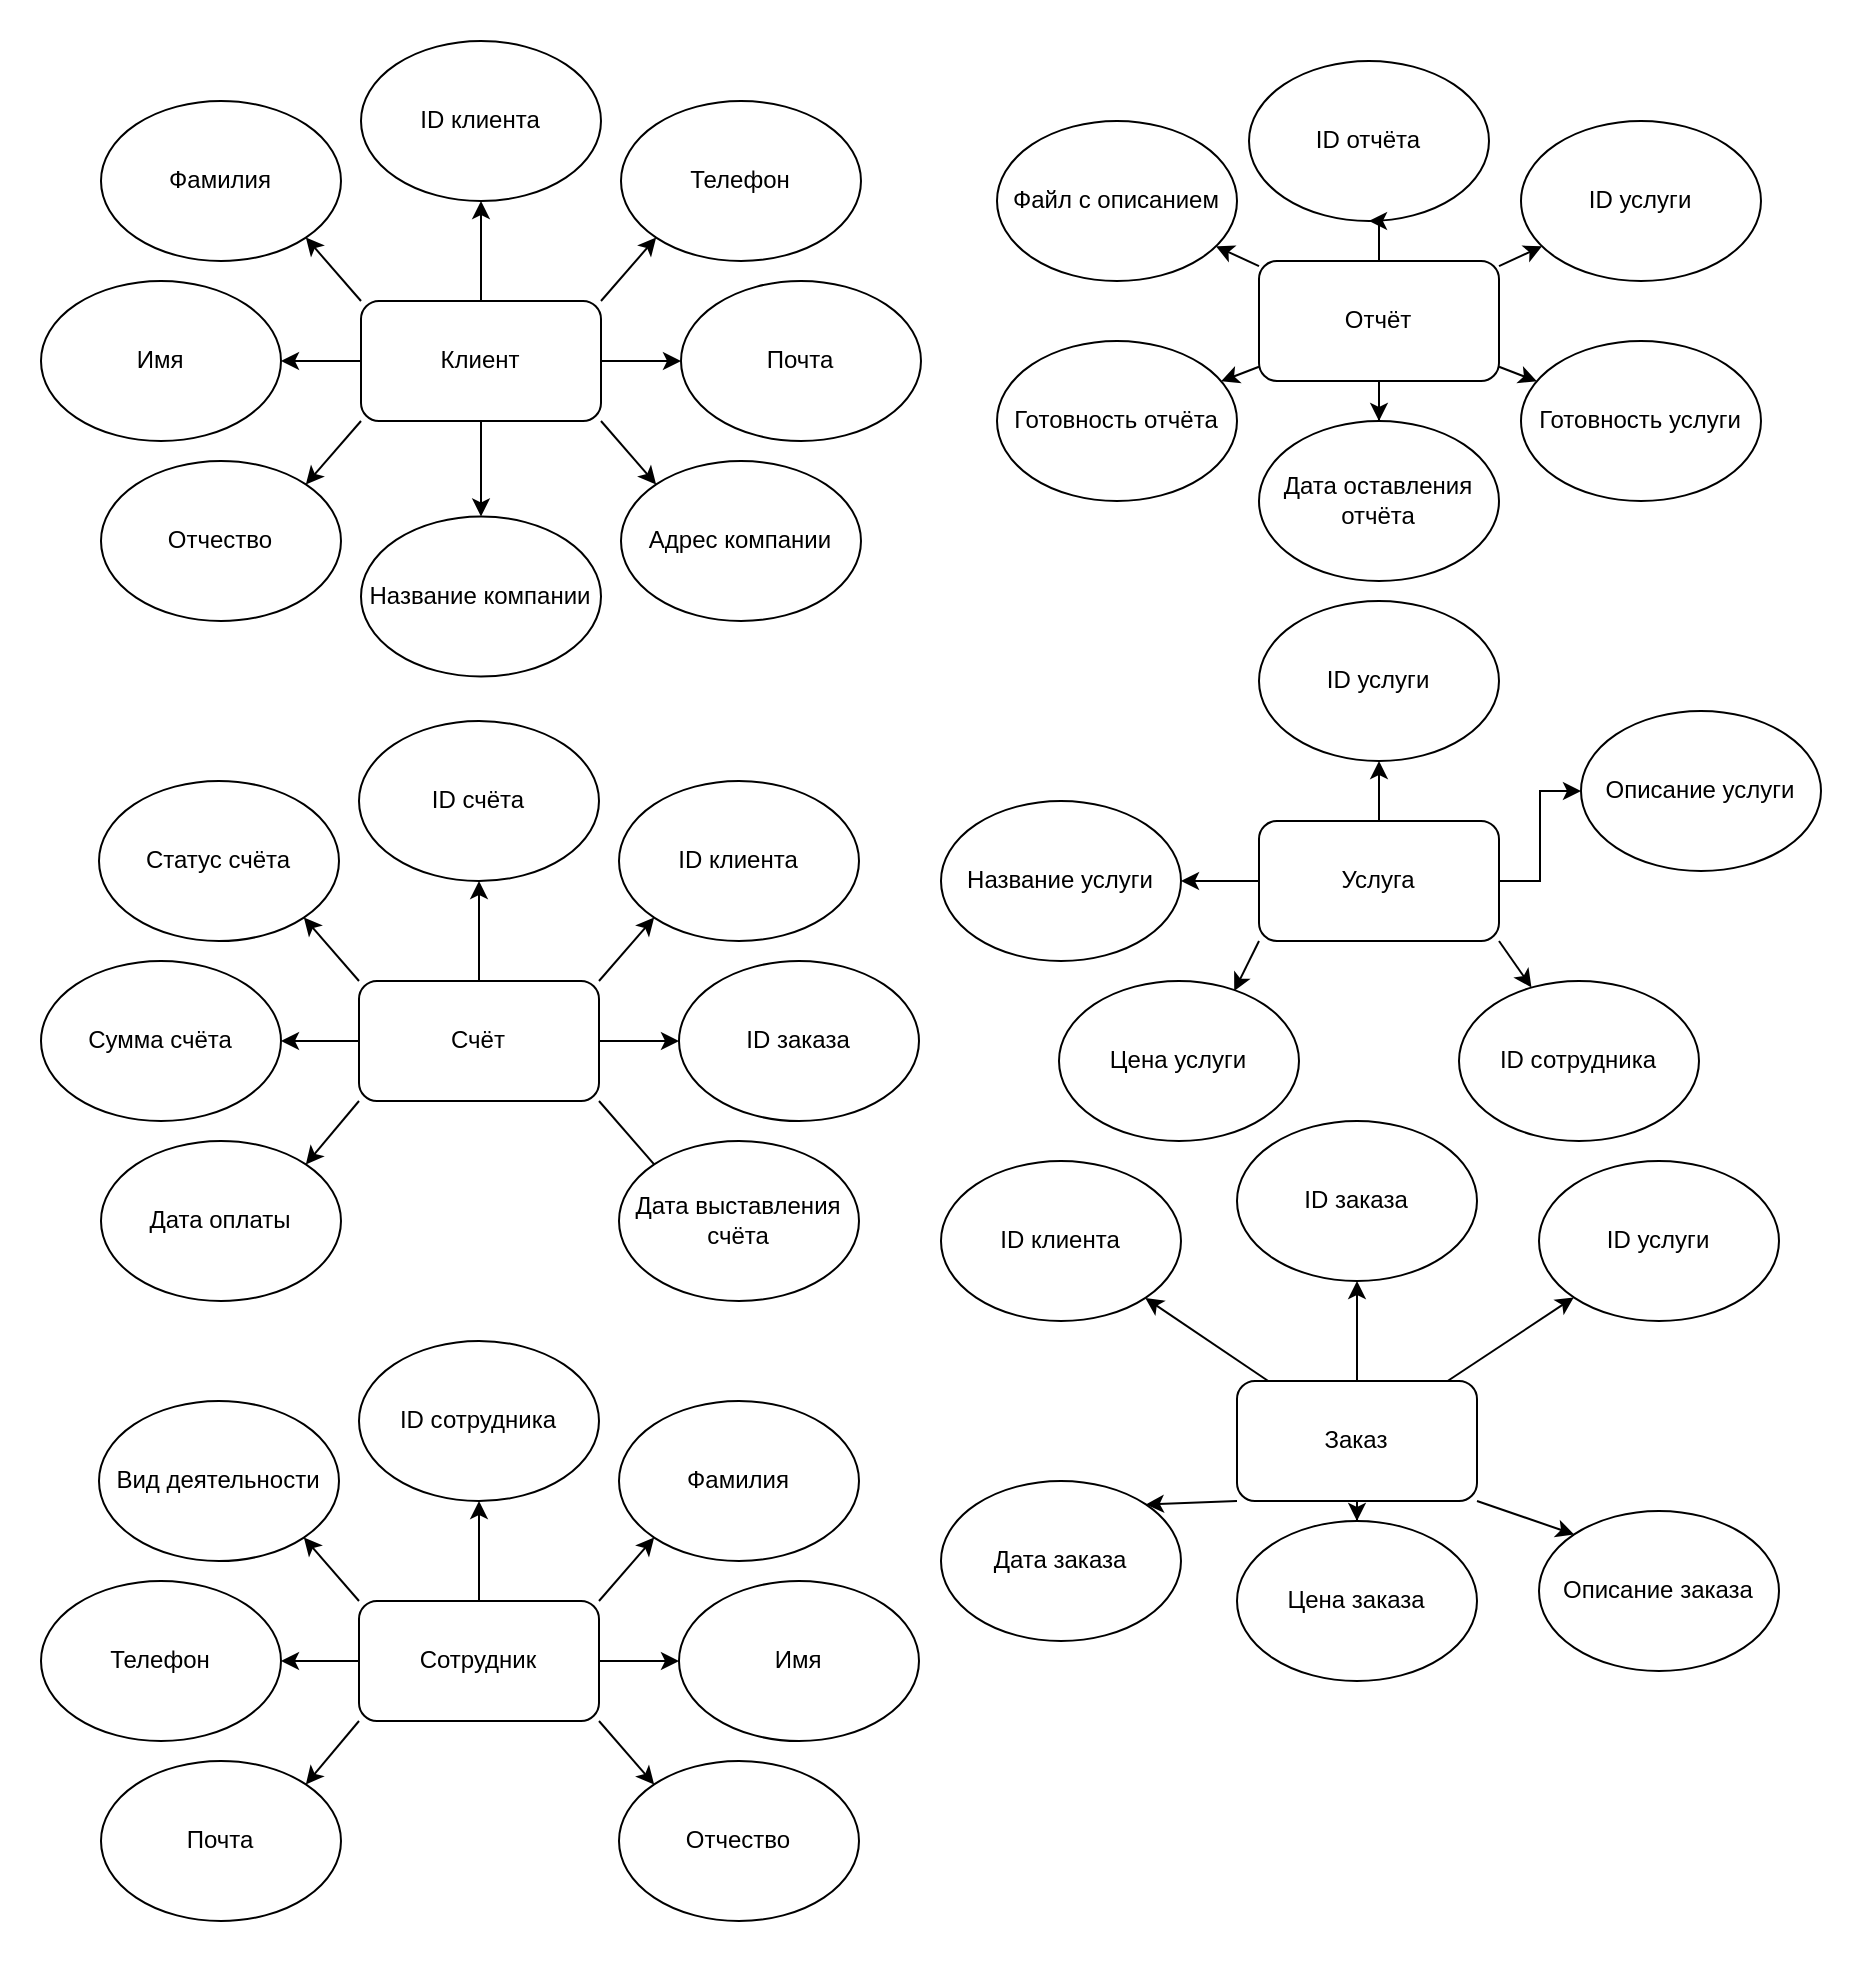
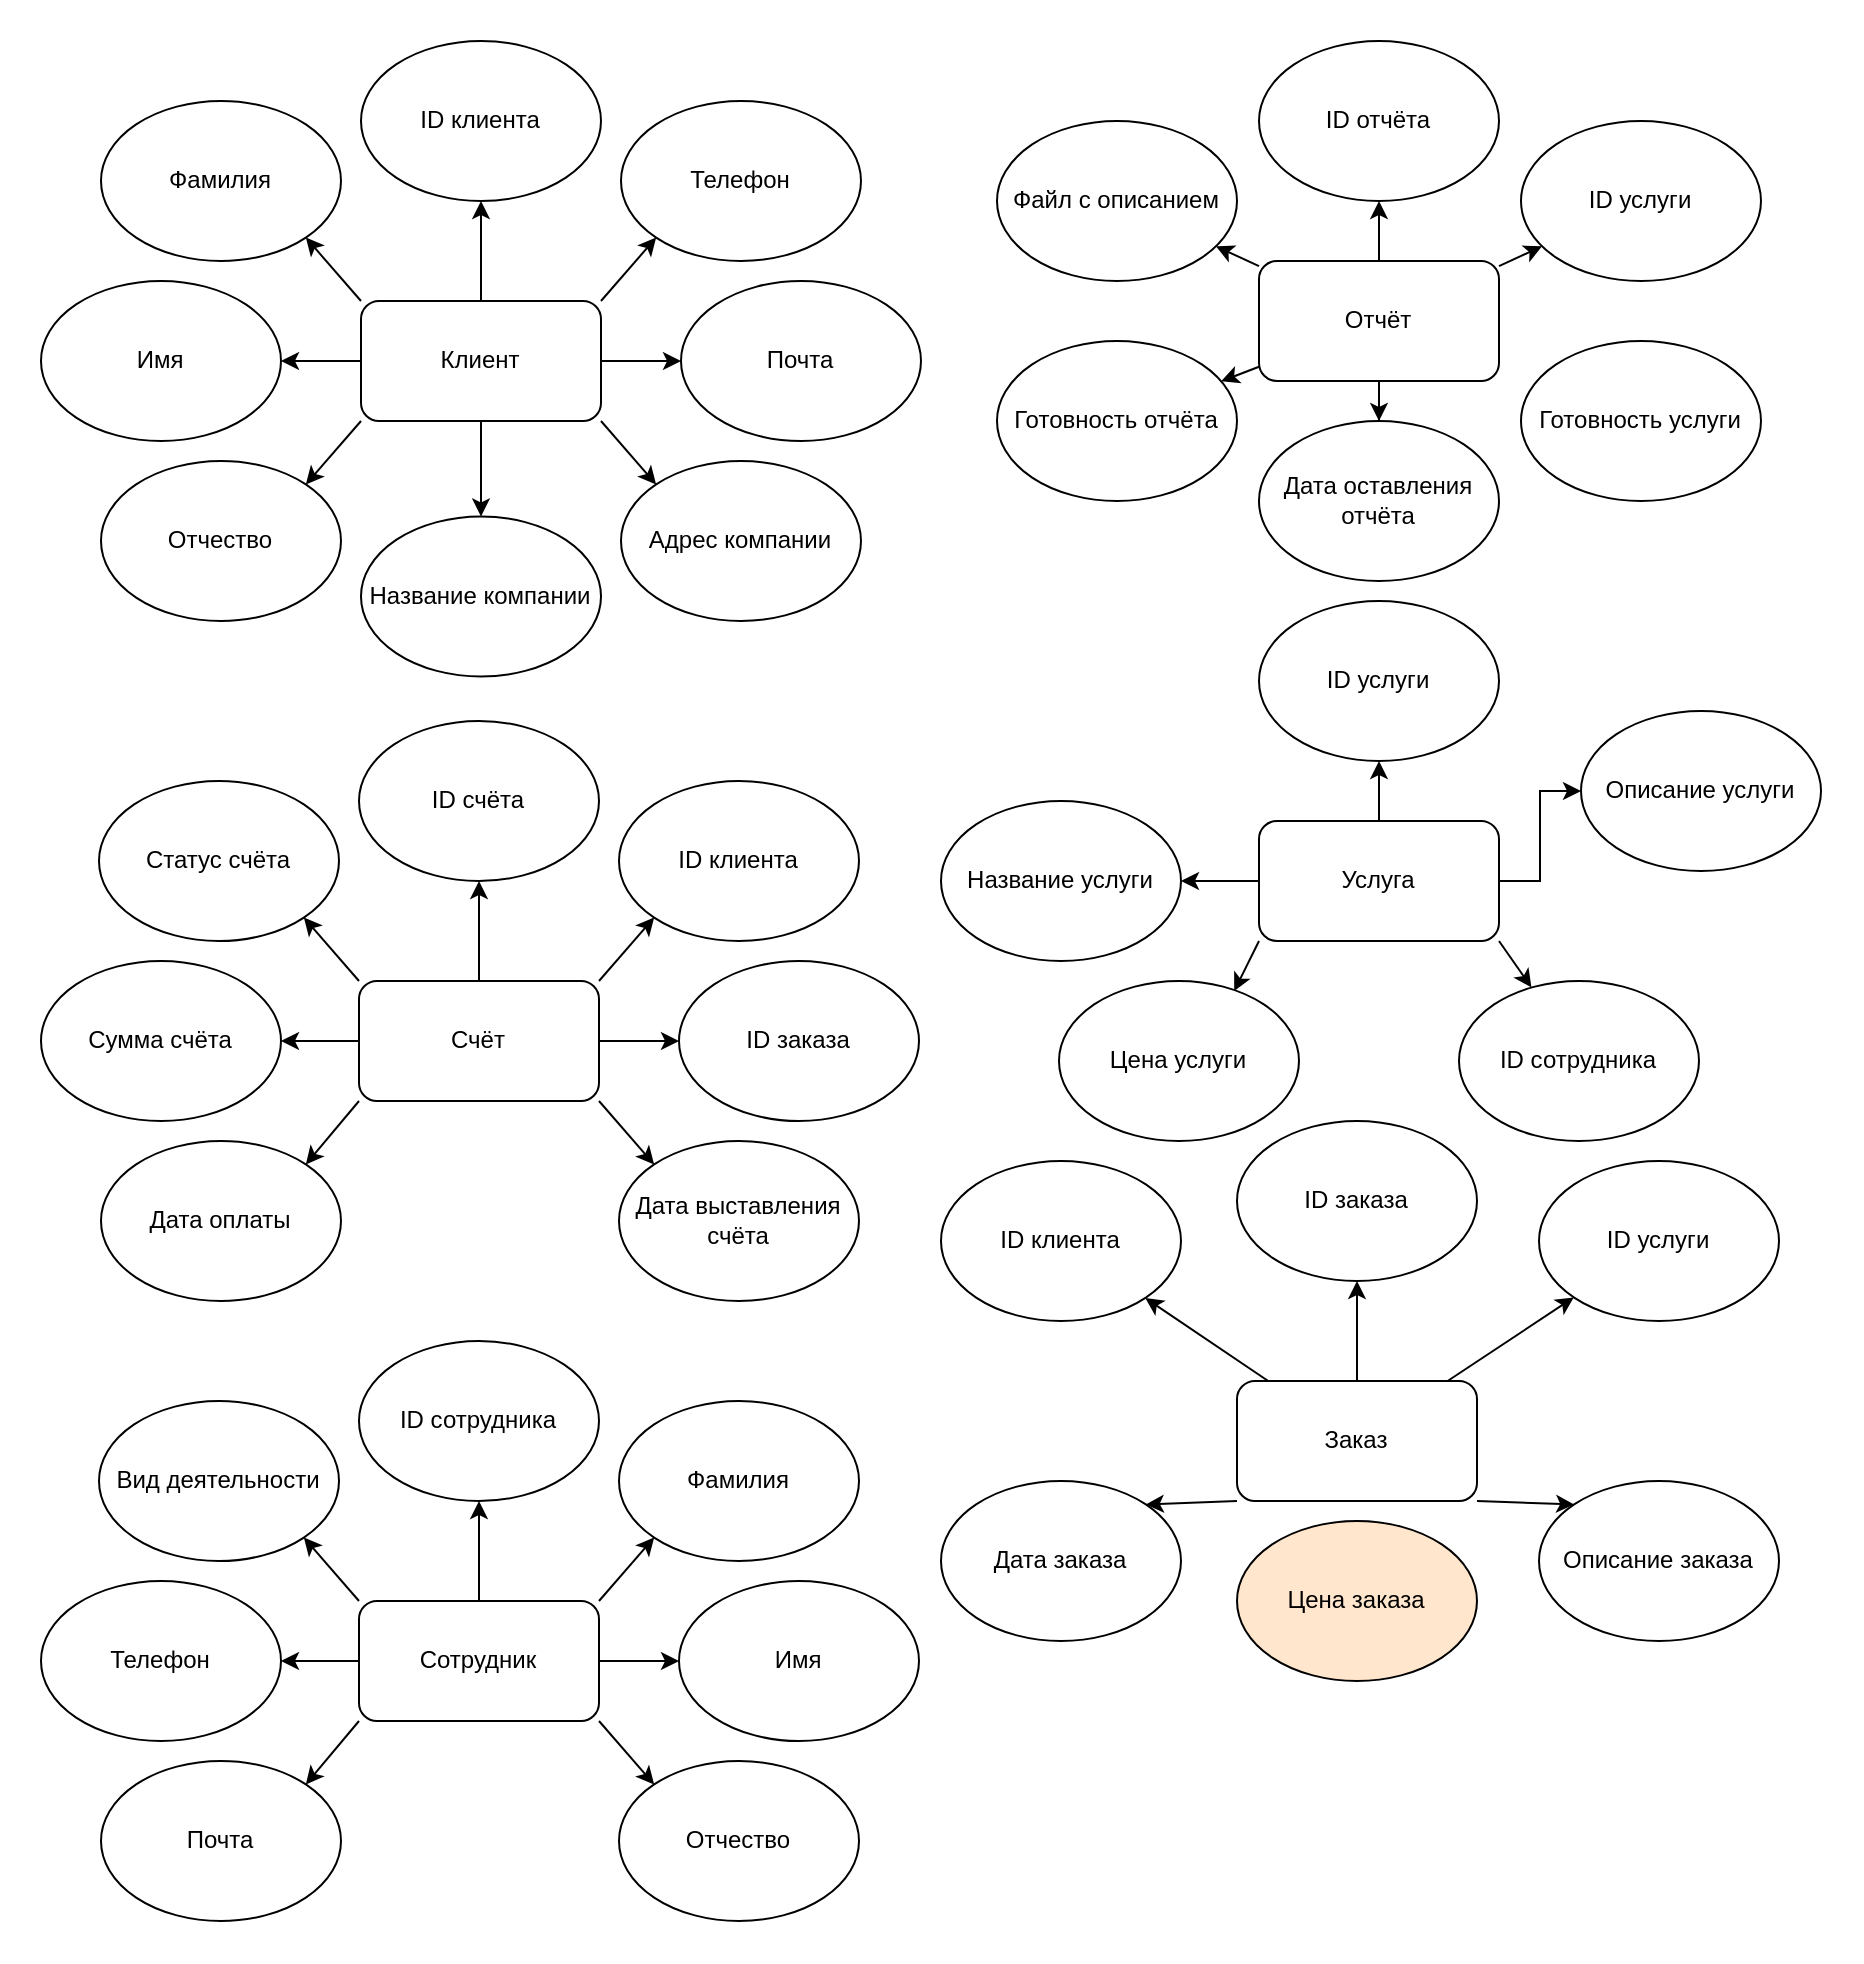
node "ID отчёта": moved (1369, 141) -> (1379, 121)
edge "Отчёт" -> "Готовность услуги": removed
edge "Счёт" -- "Дата выставления счёта": arrowhead none -> classic
edge "Заказ" -> "Цена заказа": removed
node "Описание заказа": moved (1659, 1591) -> (1659, 1561)
node "Цена заказа": fillcolor #ffffff -> #ffe6cc
